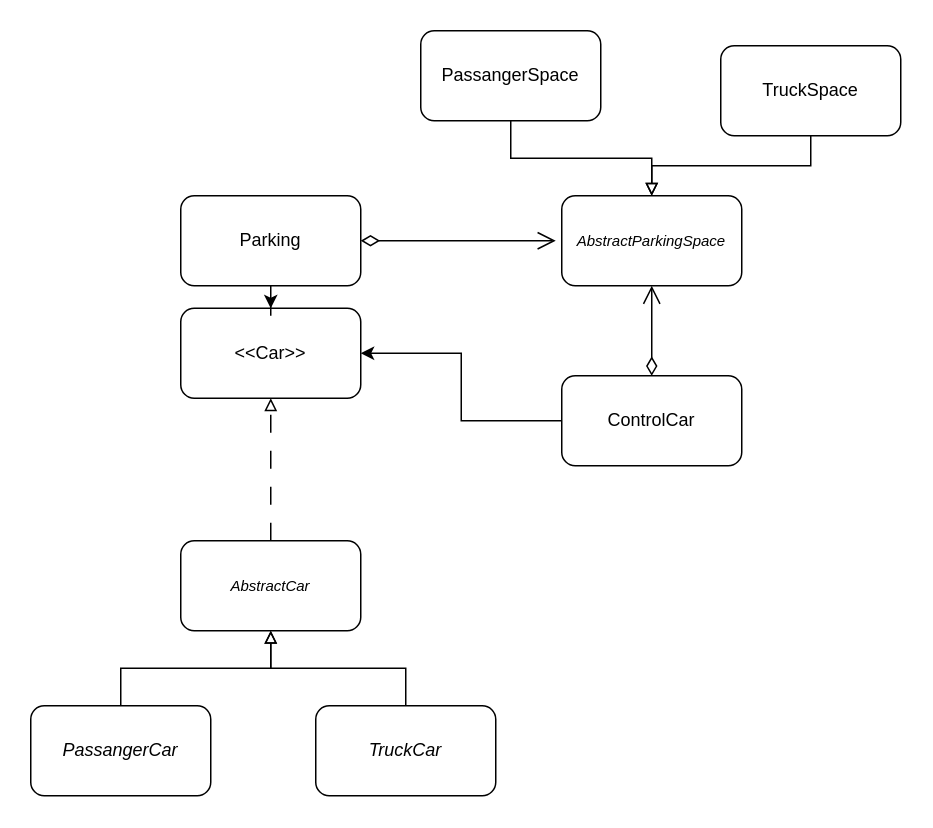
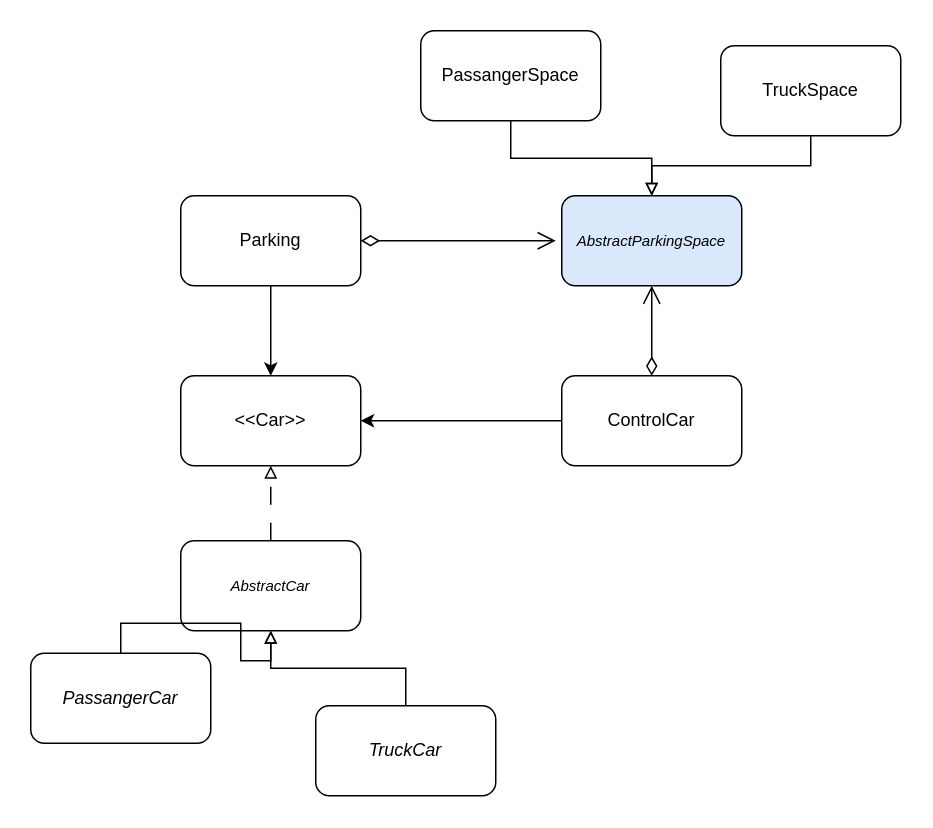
node "AbstractParkingSpace": fillcolor #ffffff -> #dae8fc
node "<<Car>>": moved (271, 353) -> (271, 421)
node "PassangerCar": moved (121, 751) -> (121, 698)
